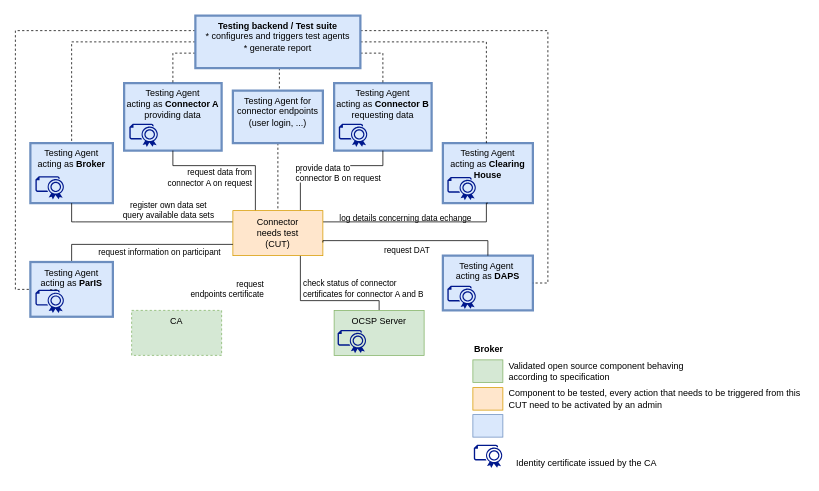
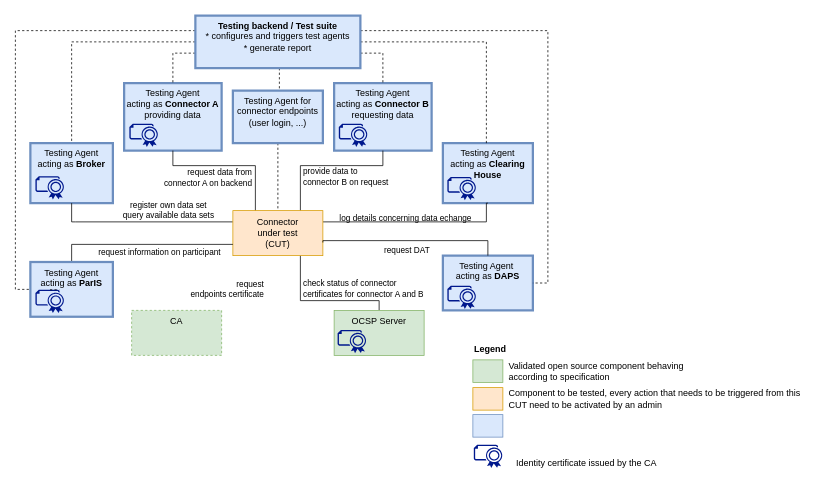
node "provide data toconnector B on request": moved (347, 172) -> (354, 176)
node "request data fromconnector A on request": label "request data fromconnector A on request" -> "request data fromconnector A on backend"
node "Connector needs test (CUT)": label "Connector needs test (CUT)" -> "Connector under test (CUT)"
node "Broker": label "Broker" -> "Legend"
